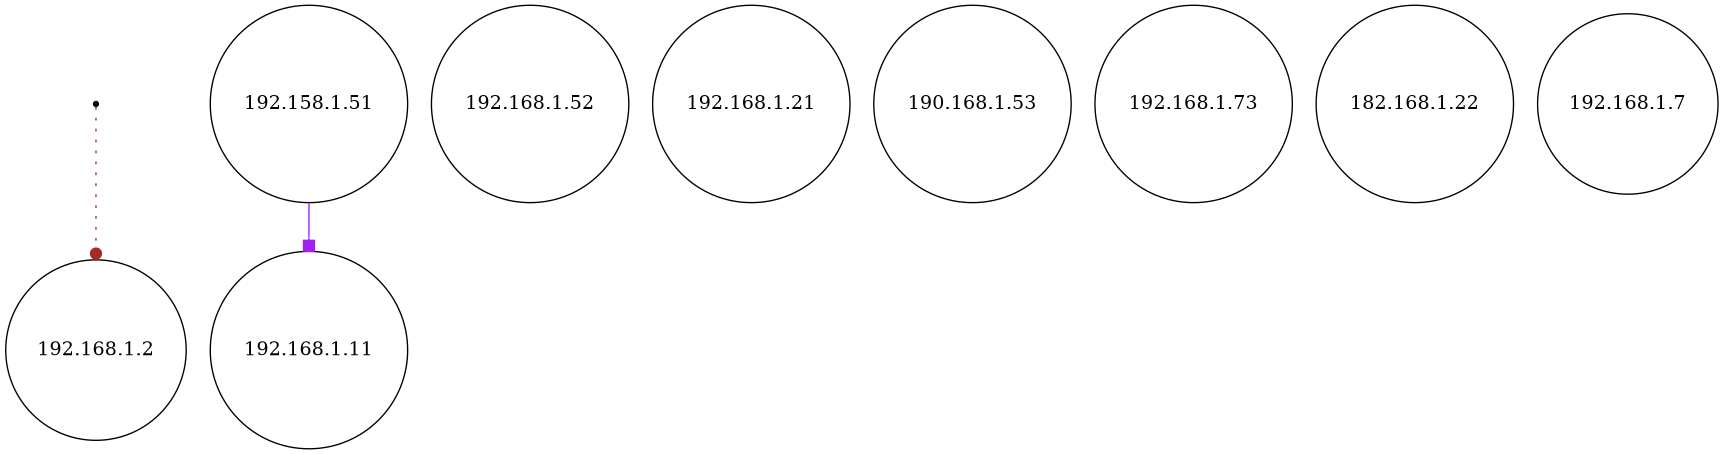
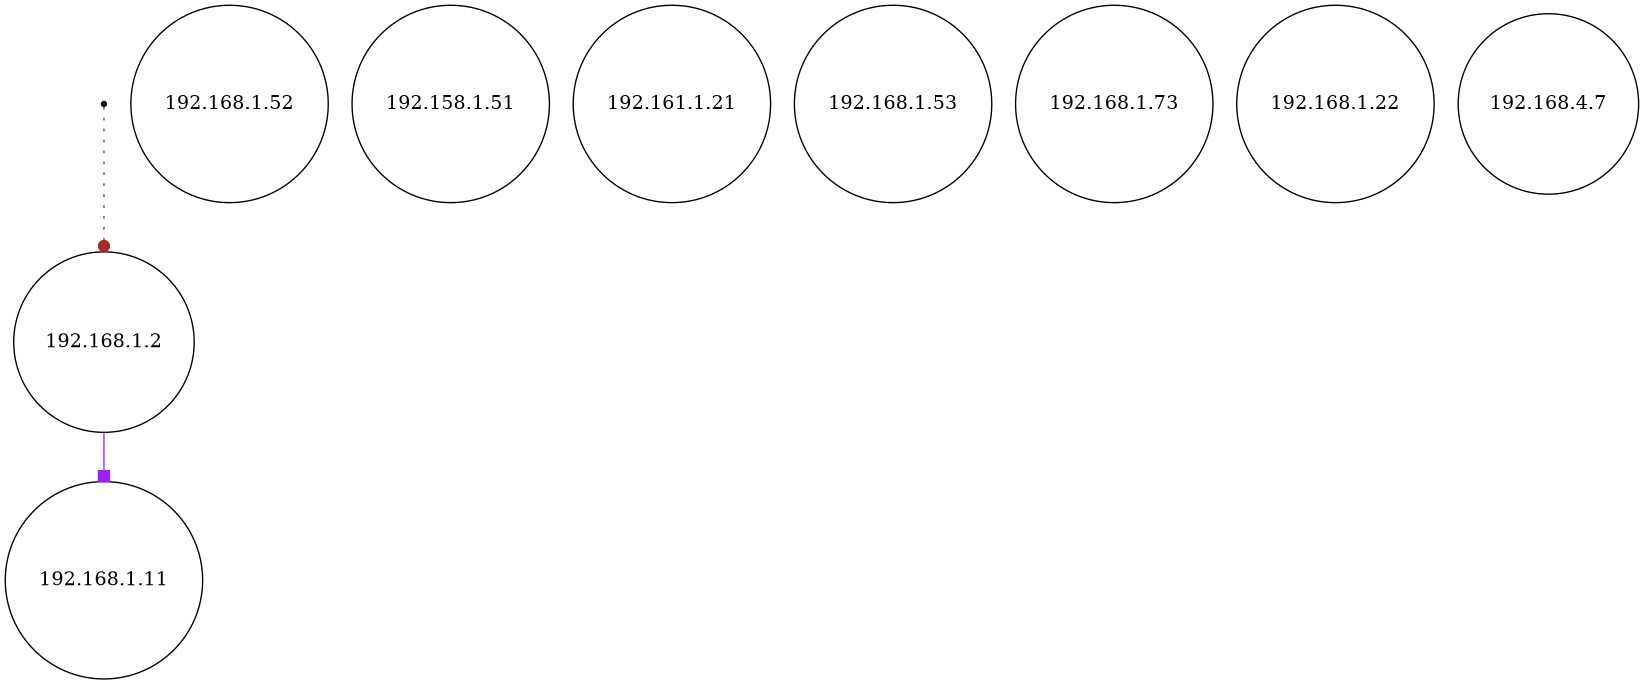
node "192.168.1.21": label "192.168.1.21" -> "192.161.1.21"
node "190.168.1.53": label "190.168.1.53" -> "192.168.1.53"
node "182.168.1.22": label "182.168.1.22" -> "192.168.1.22"
node "192.168.1.7": label "192.168.1.7" -> "192.168.4.7"
edge "192.158.1.51" -> "192.168.1.11": now "192.168.1.2" -> "192.168.1.11"
